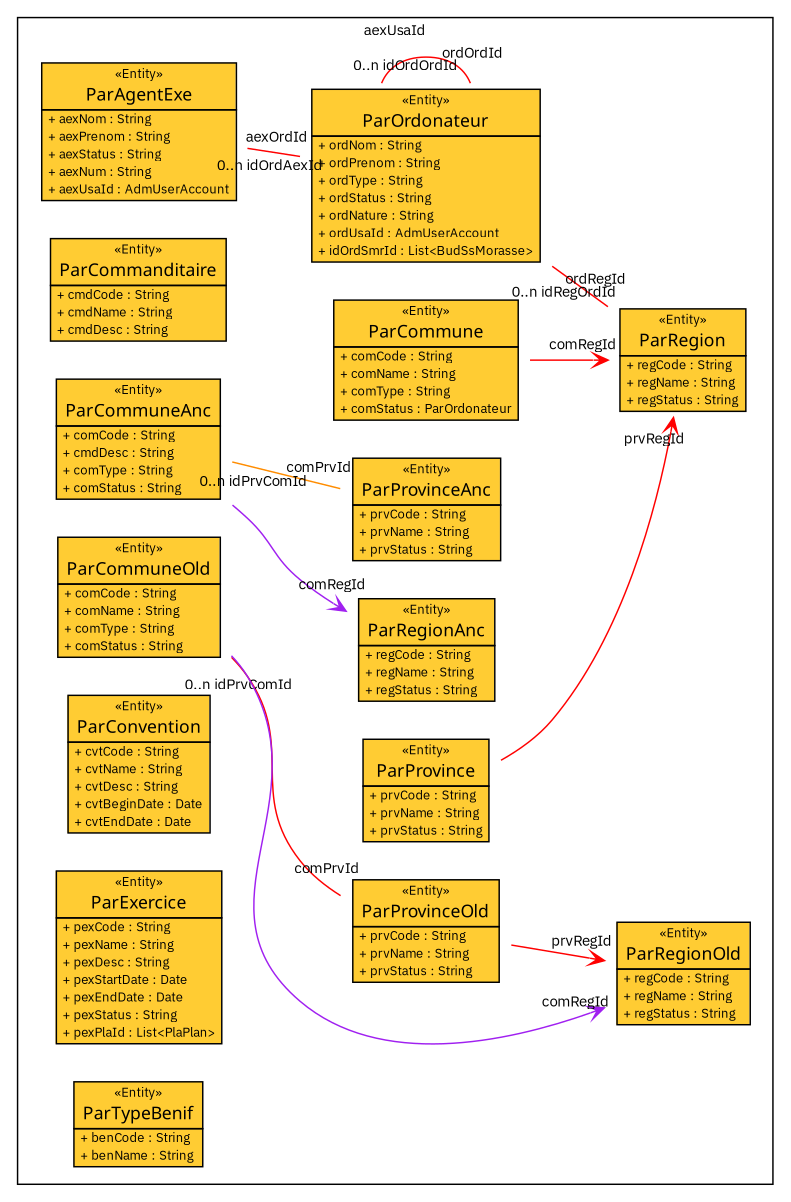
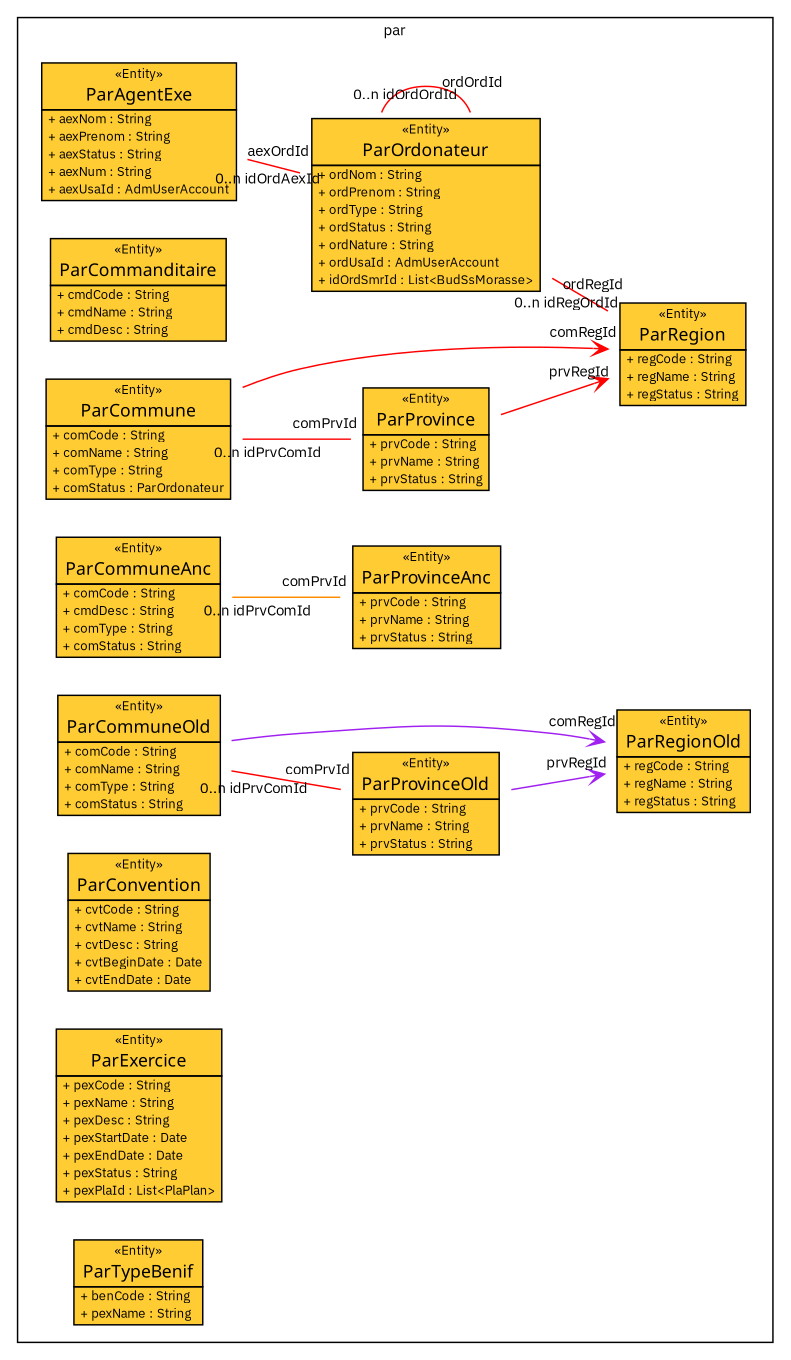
cluster "aexUsaId": label "aexUsaId" -> "par"
edge "ParCommune" -- "ParProvince": added
node "ParRegionAnc": removed
edge "ParProvinceOld" -> "ParRegionOld": color red -> purple
node "ParTypeBenif": text "+ benName : String" -> "+ pexName : String"
